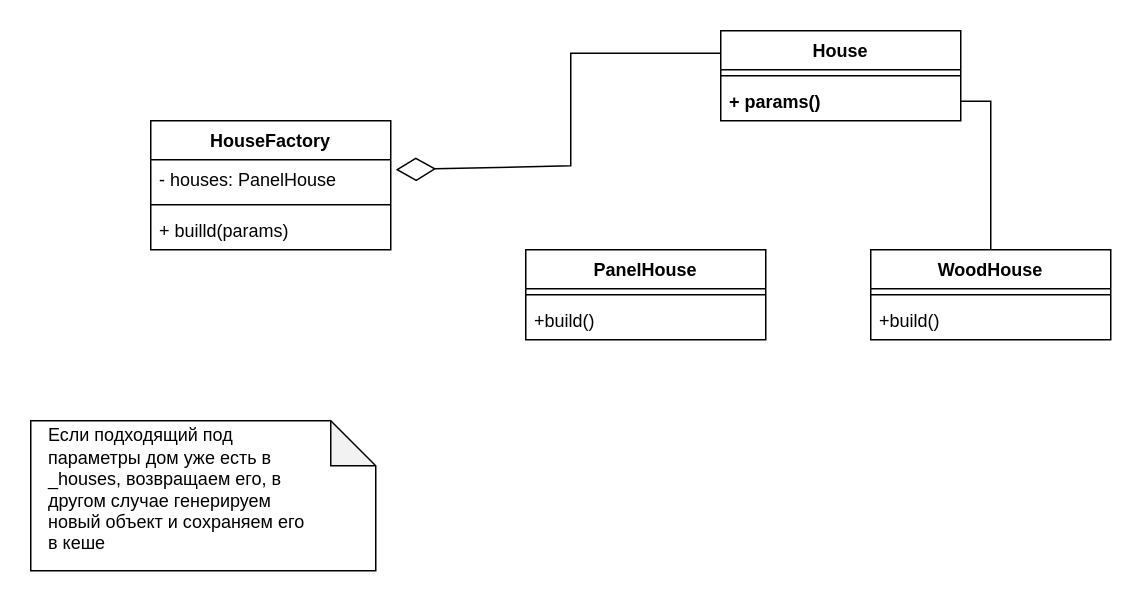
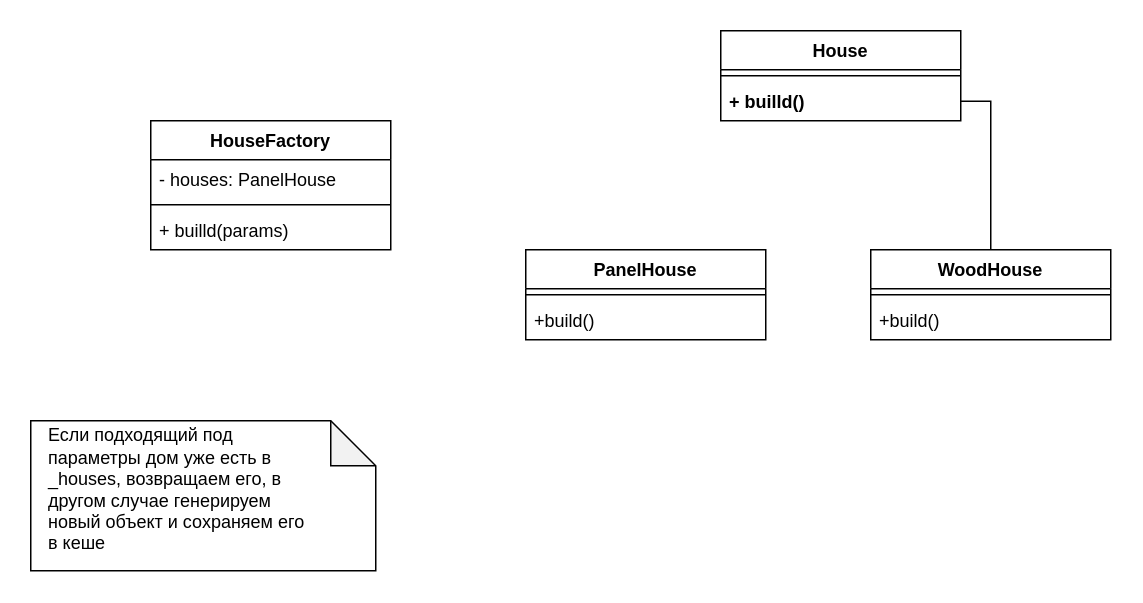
edge "House" -> "- houses: PanelHouse": removed
node "+ params()": label "+ params()" -> "+ builld()"
